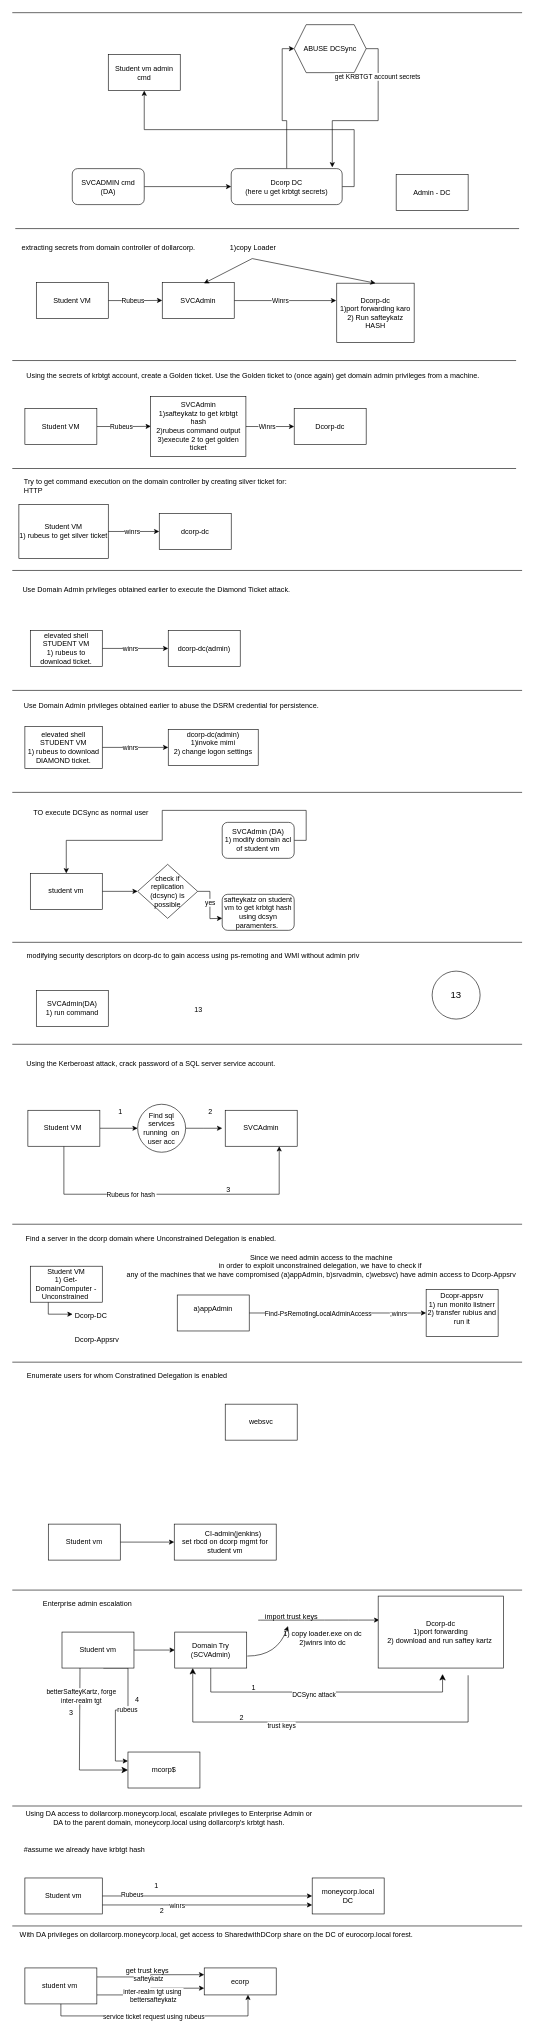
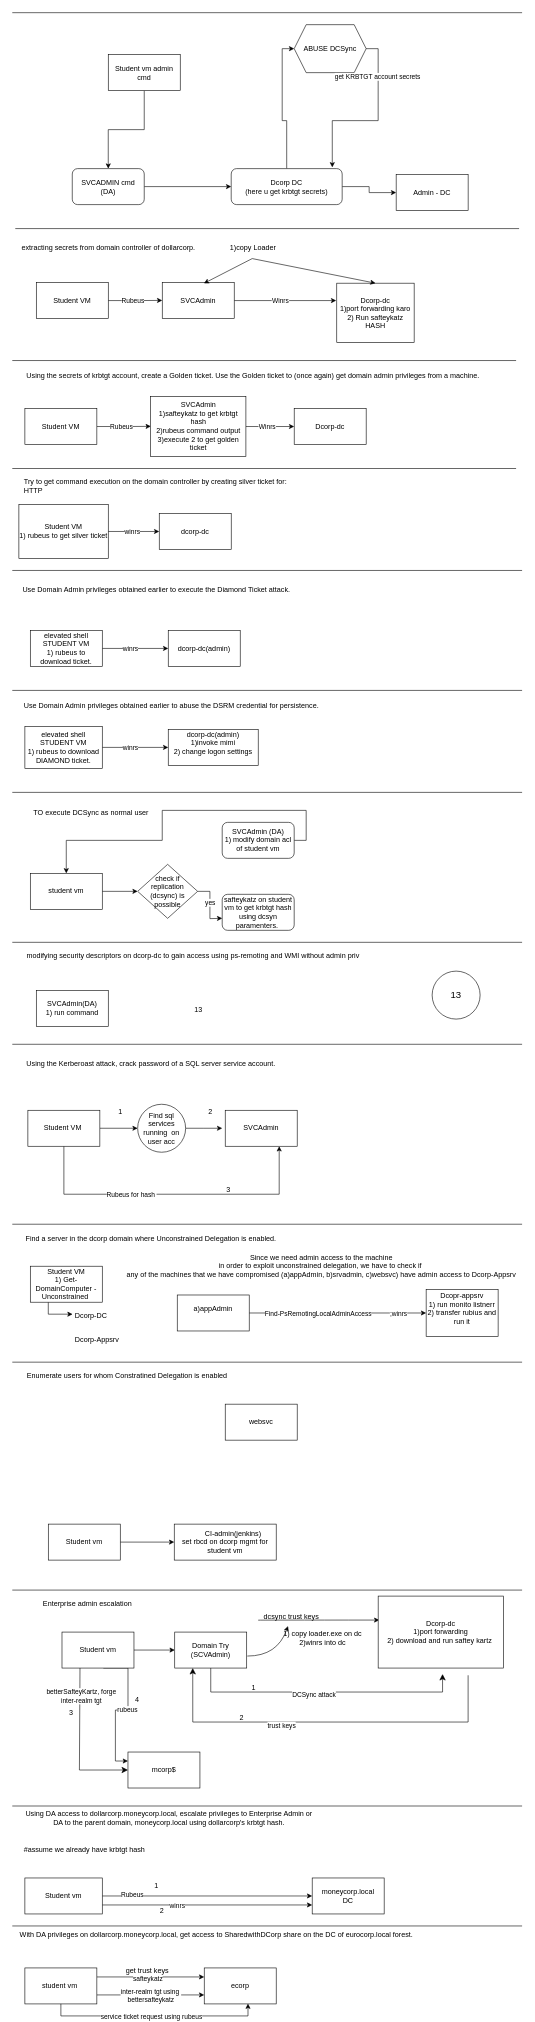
edge "Student vm admin cmd" -> "SVCADMIN cmd (DA)": added
edge "Dcorp DC (here u get krbtgt secrets)" -> "Student vm admin cmd": now "Dcorp DC (here u get krbtgt secrets)" -> "Admin - DC"
node "import trust keys": label "import trust keys" -> "dcsync trust keys"
node "ecorp": size 72x27 -> 72x36
